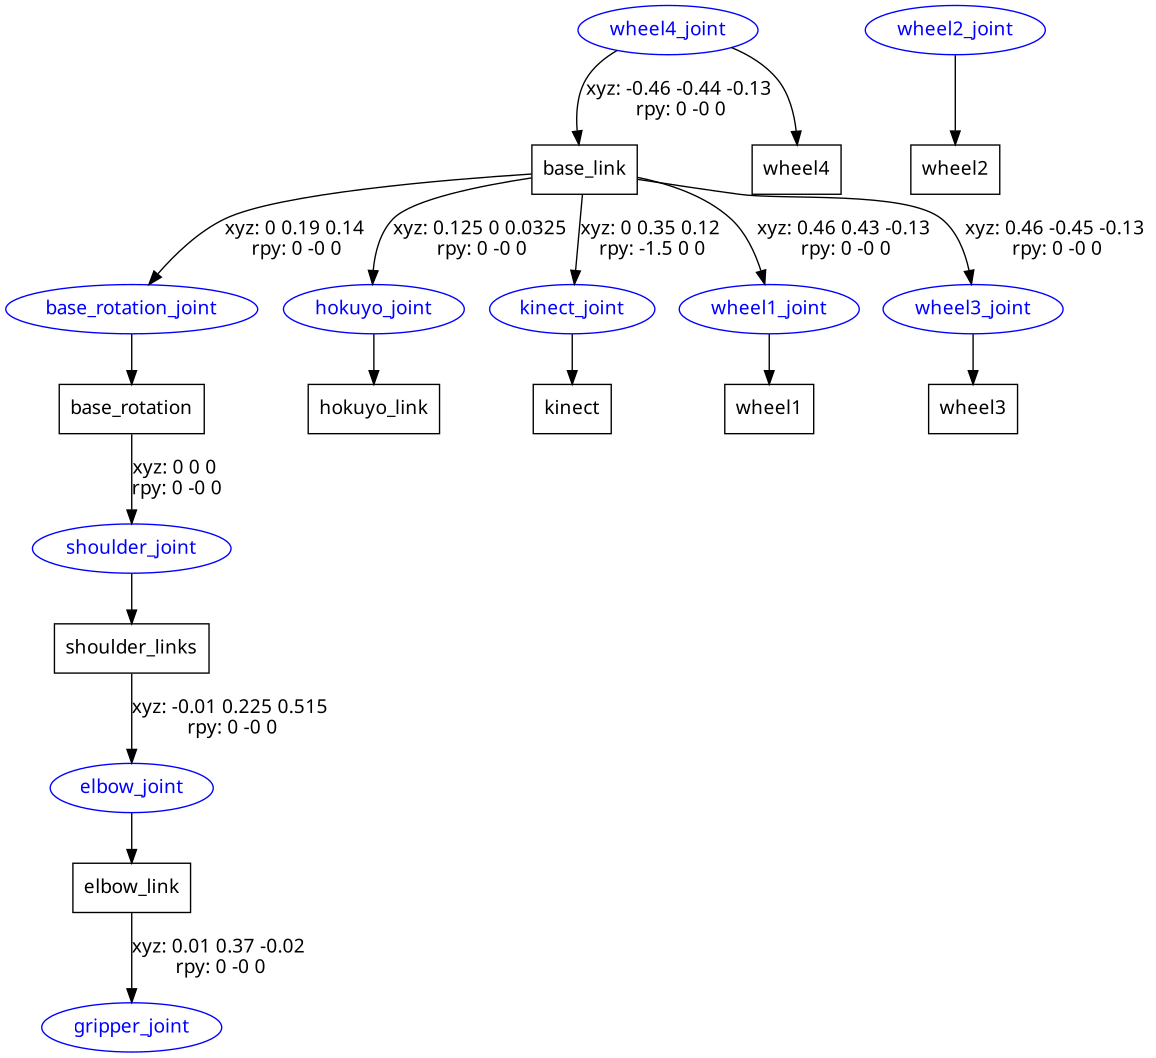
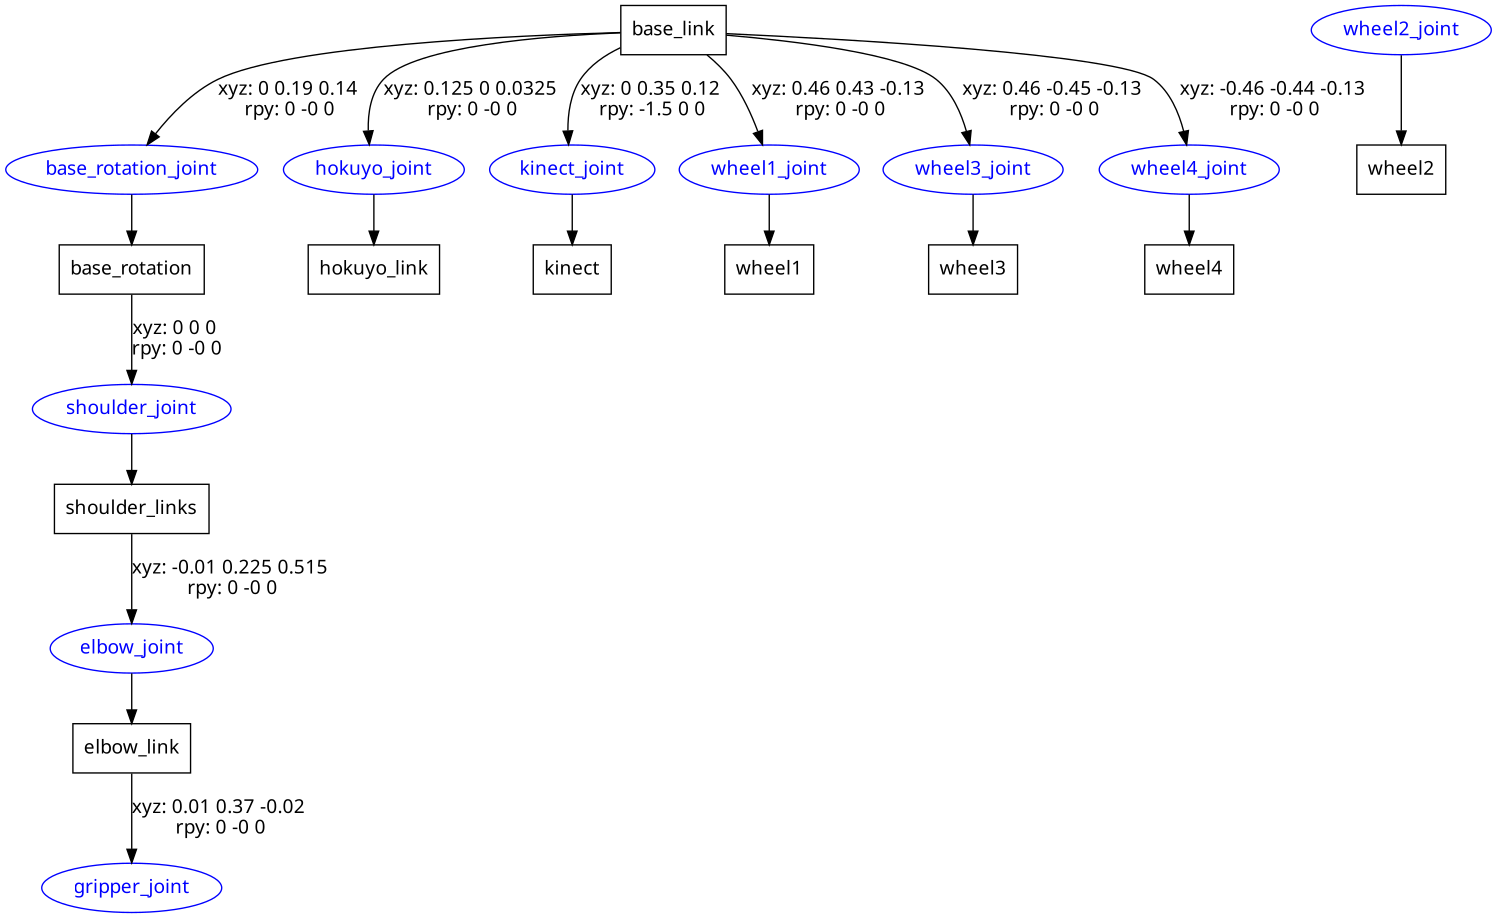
edge "wheel4_joint" -> "base_link": reversed
